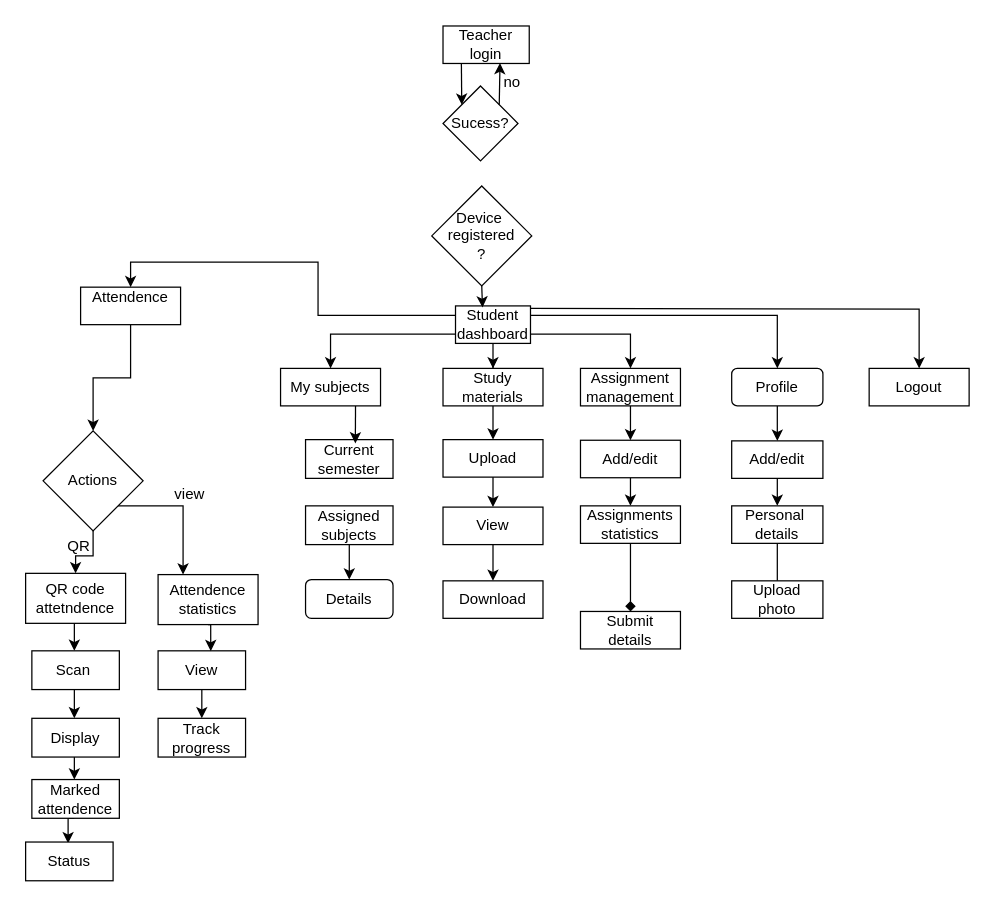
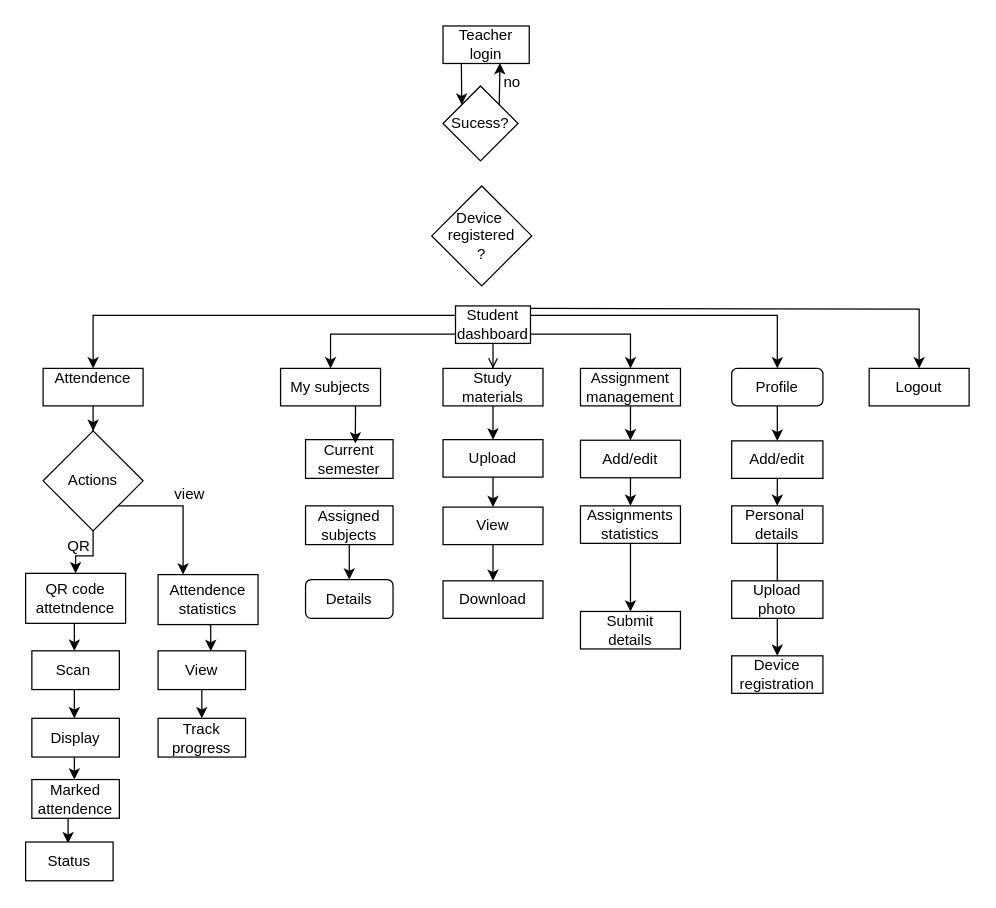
edge "Device registered ?" -> "Student dashboard": removed
node "Attendence": moved (131, 306) -> (93, 387)
edge "Student dashboard" -> "Study materials": arrowhead classic -> open
edge "Assignments statistics" -> "Submit details": arrowhead diamond -> classic
edge "Upload photo" -> "Device registration": added
node "Device registration": added
